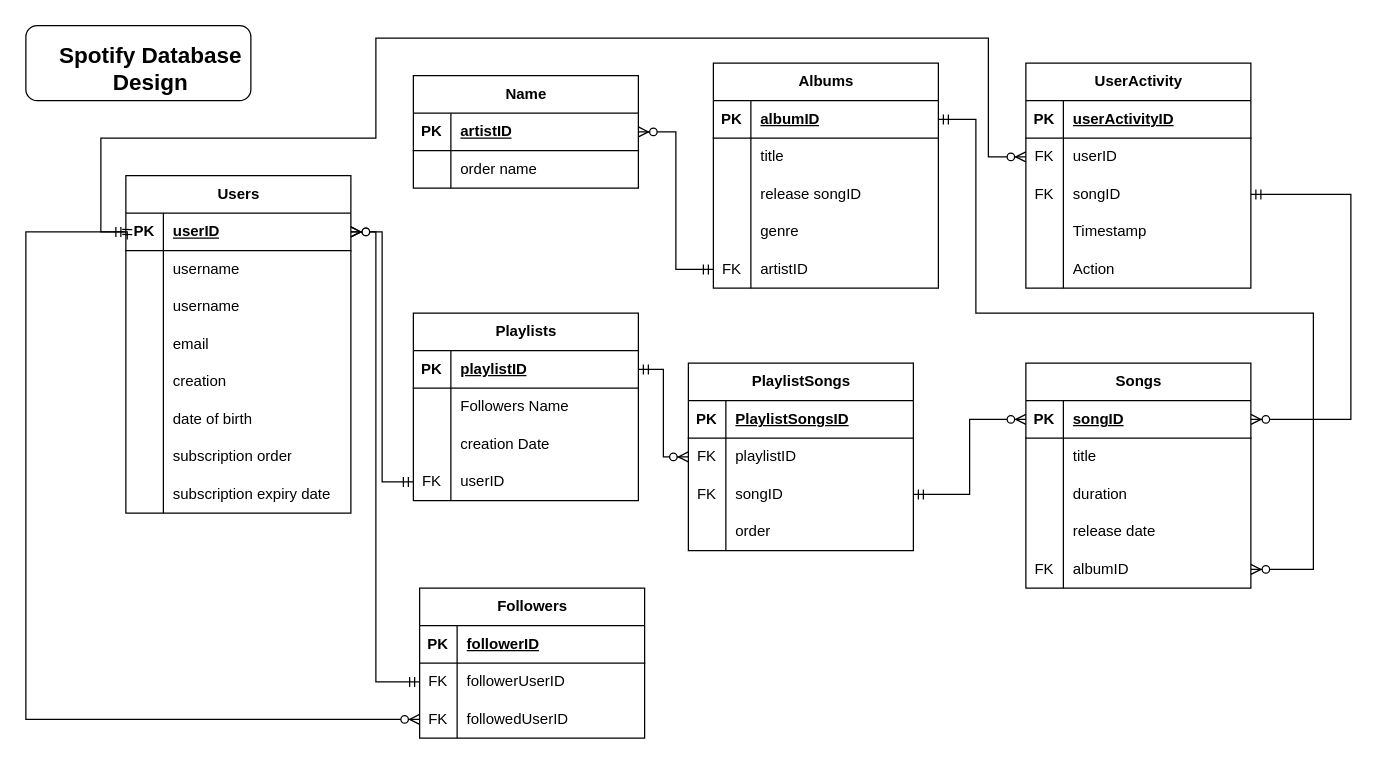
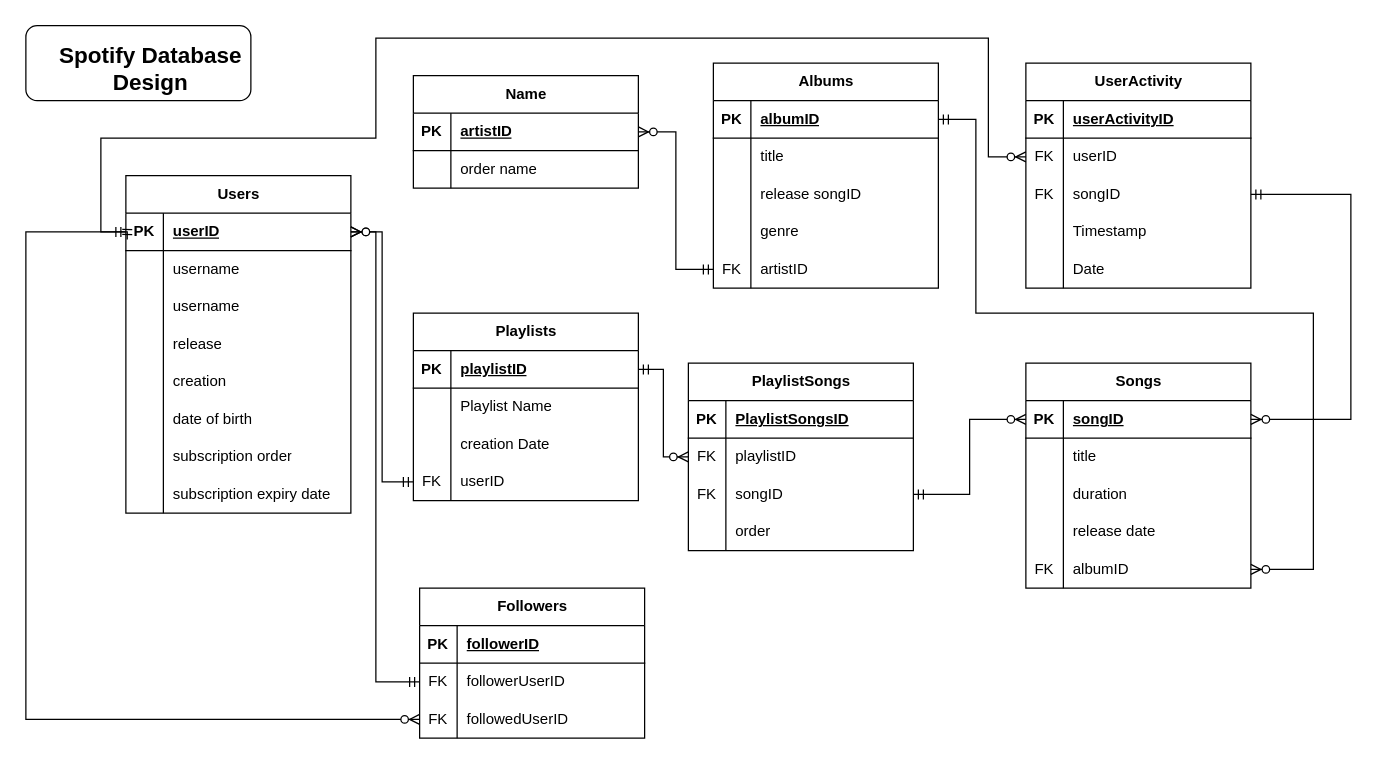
node "Action": label "Action" -> "Date"
node "email": label "email" -> "release"
node "Followers Name": label "Followers Name" -> "Playlist Name"
